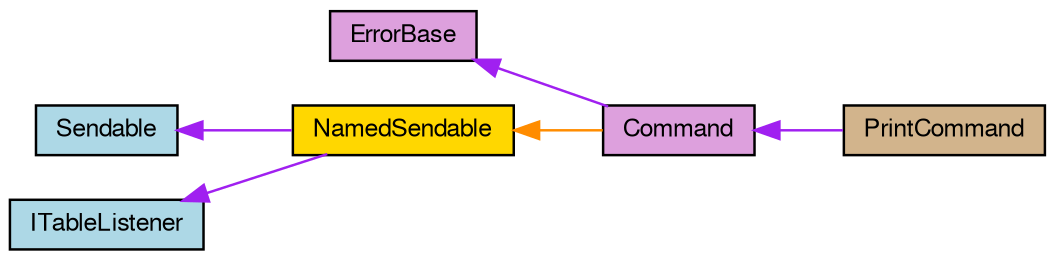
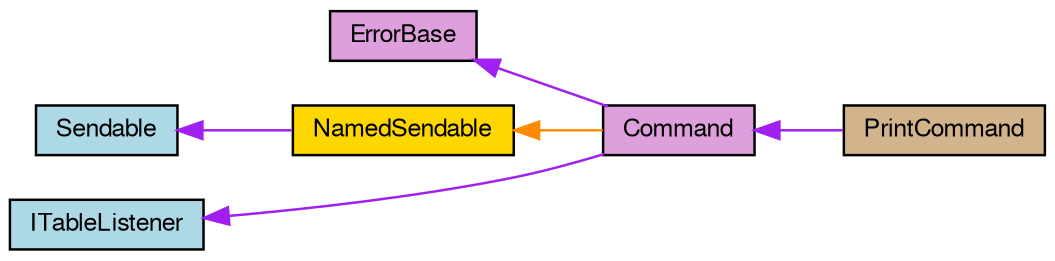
edge "NamedSendable" -> "ITableListener": now "Command" -> "ITableListener"
